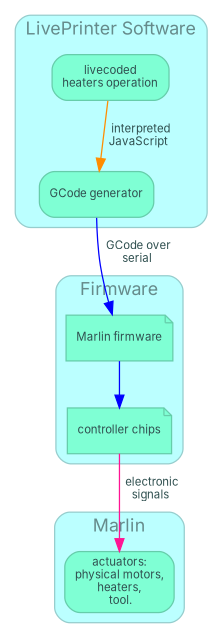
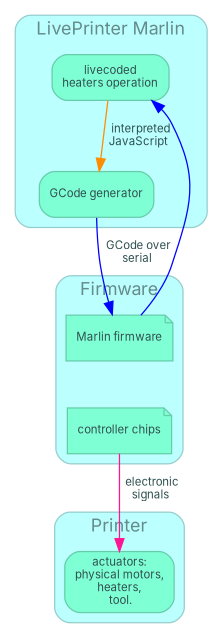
cluster "LivePrinter Software": label "LivePrinter Software" -> "LivePrinter Marlin"
edge "Marlin firmware" -> "controller chips": now "Marlin firmware" -> "livecoded"
cluster "Marlin": label "Marlin" -> "Printer"
